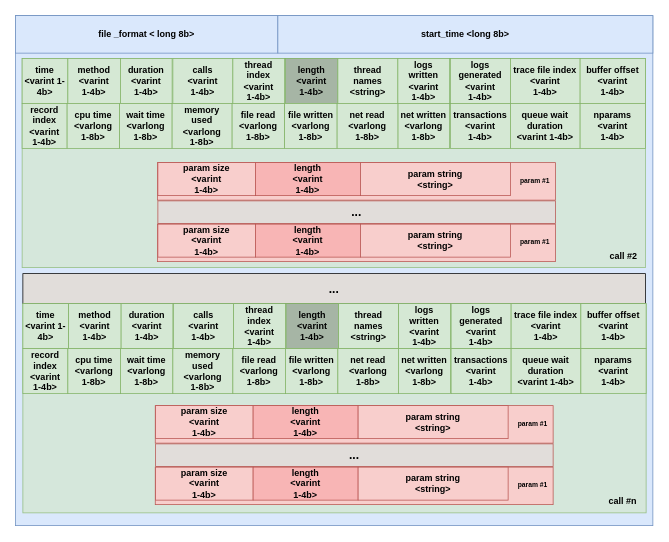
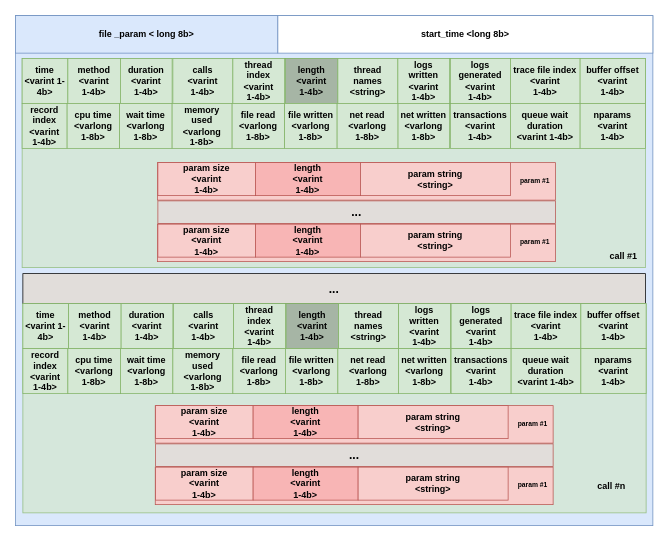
node "file _format < long 8b>": label "file _format < long 8b>" -> "file _param < long 8b>"
node "start_time <long 8b>": fillcolor #dae8fc -> #ffffff
node "call #2": label "call #2" -> "call #1"
node "call #n": moved (623, 501) -> (612, 486)
